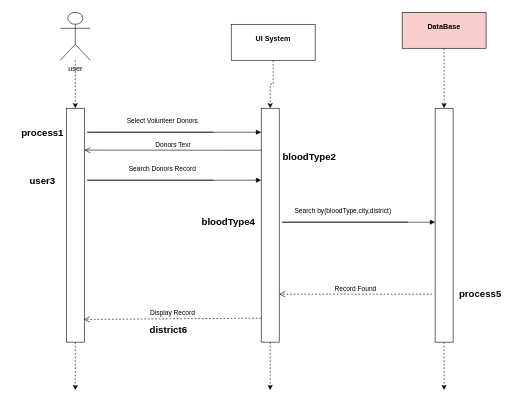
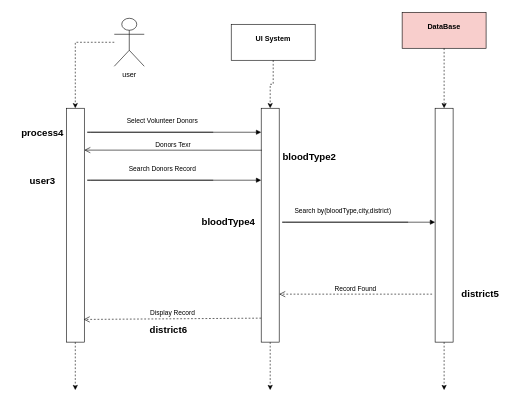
node "user": moved (75, 36) -> (129, 42)
node "process1": label "process1" -> "process4"
node "process5": label "process5" -> "district5"
